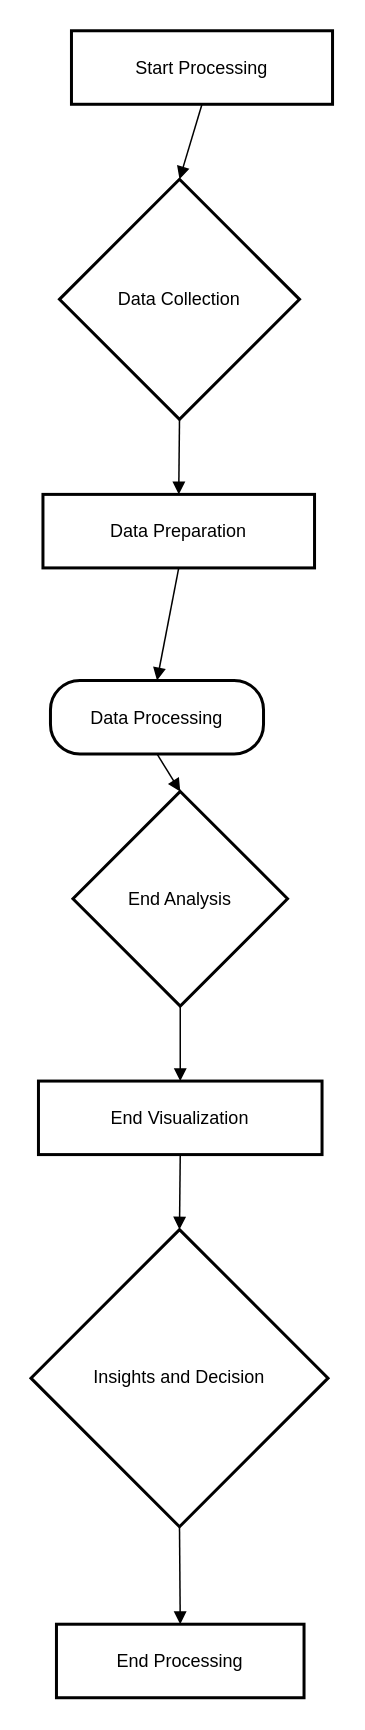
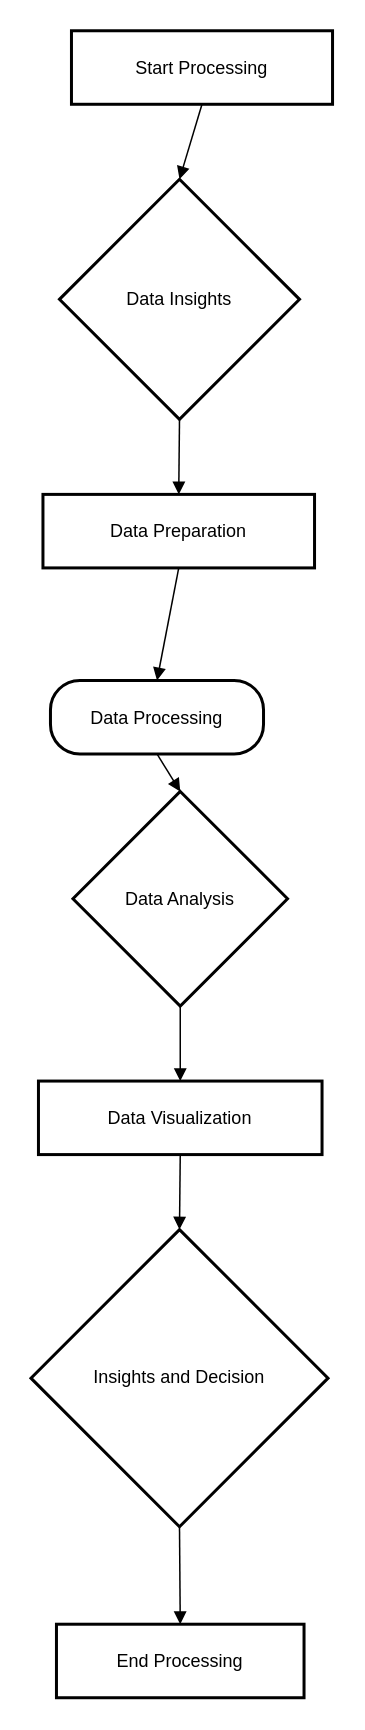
node "Data Collection": label "Data Collection" -> "Data Insights"
node "End Analysis": label "End Analysis" -> "Data Analysis"
node "End Visualization": label "End Visualization" -> "Data Visualization"
